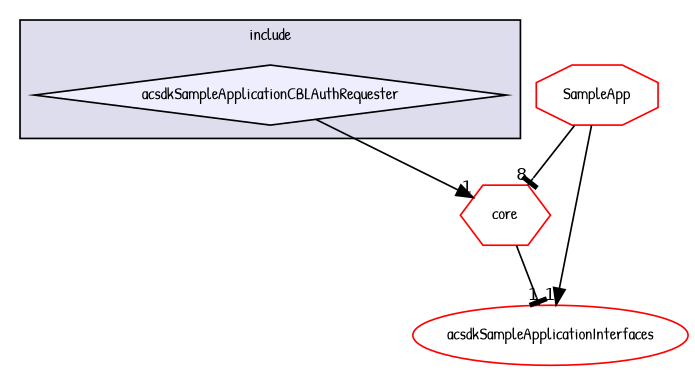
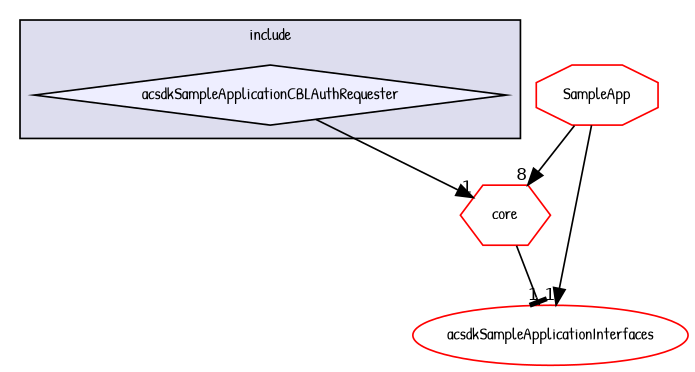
edge "SampleApp" -> "core": arrowhead tee -> normal
